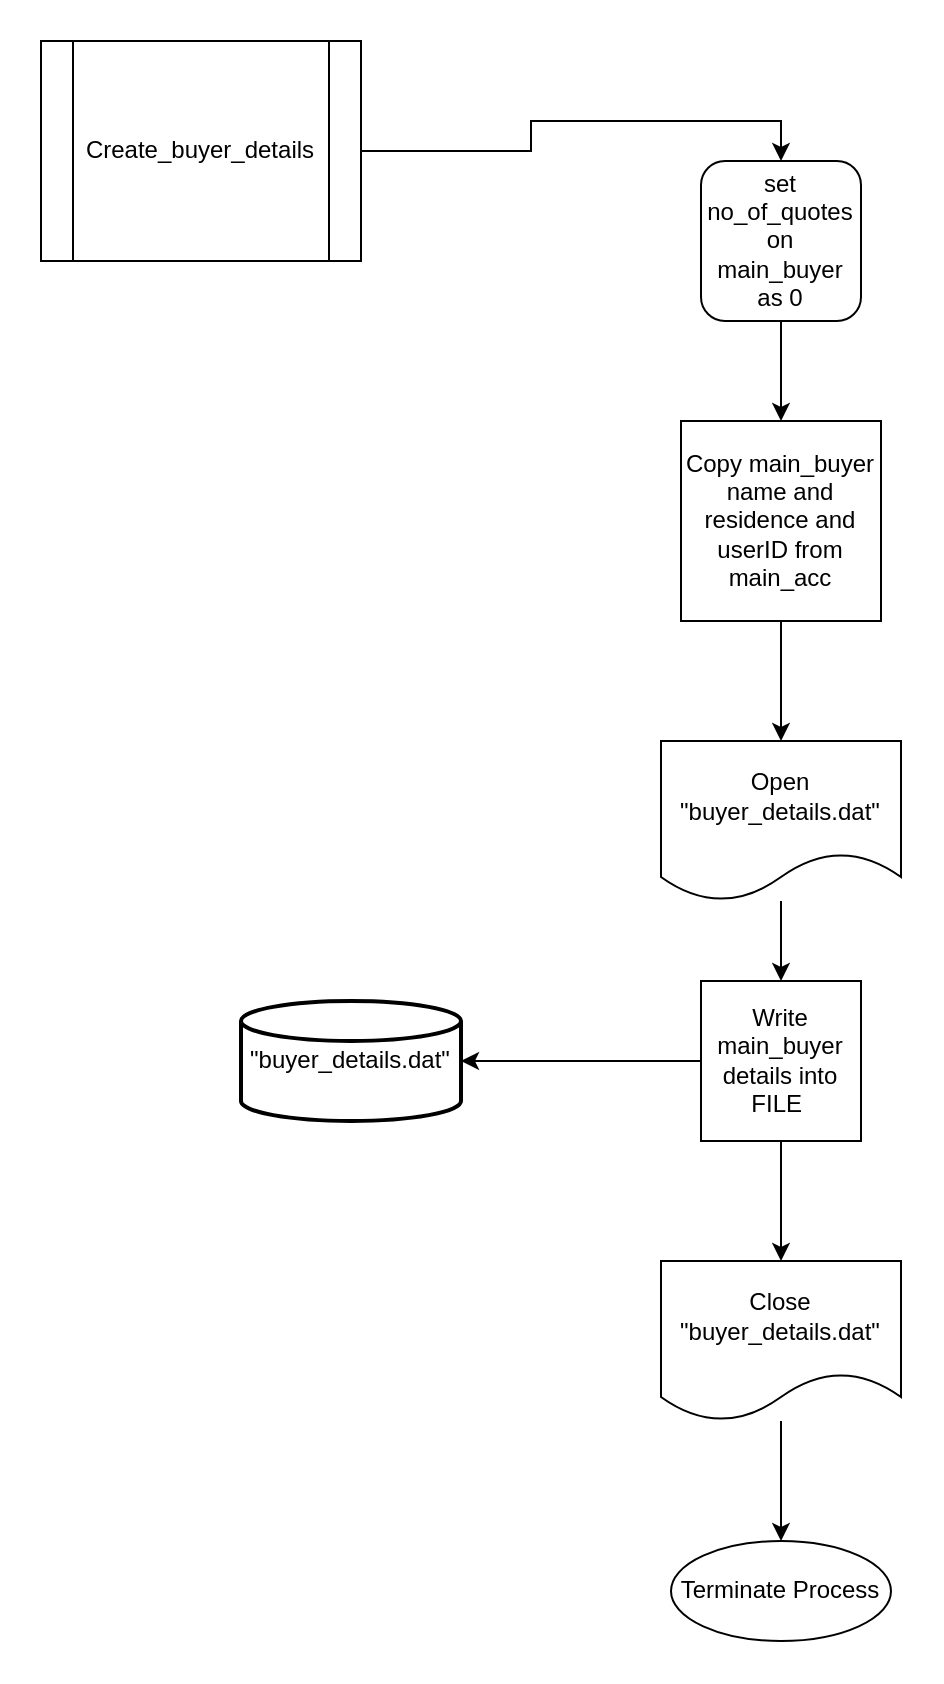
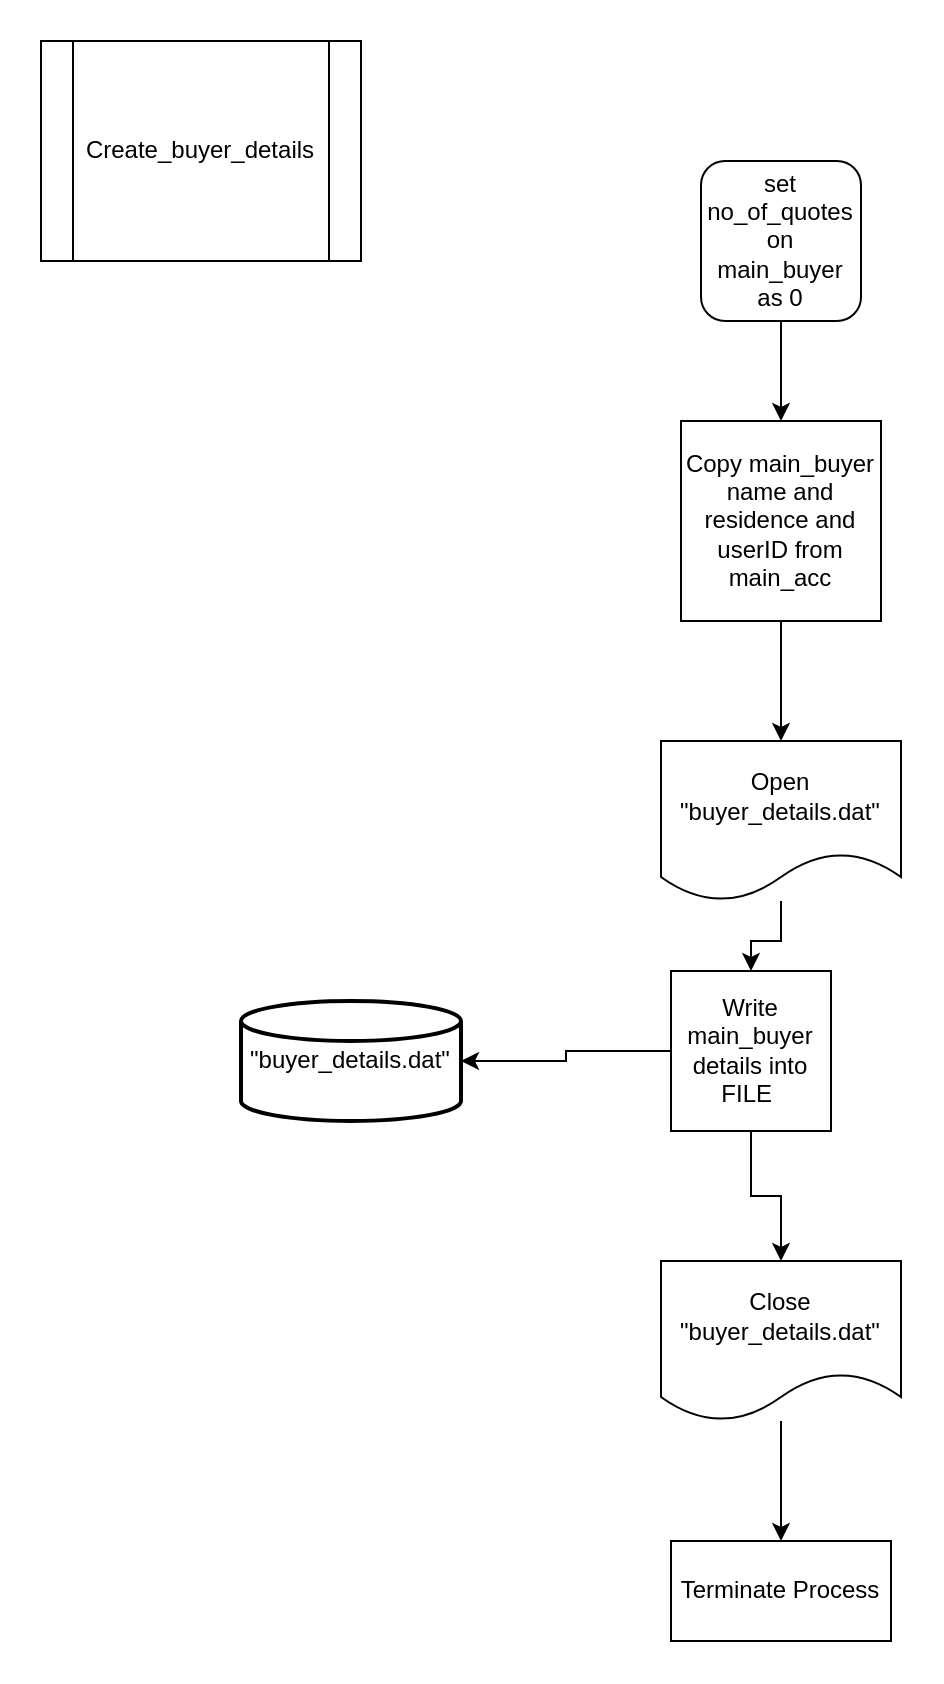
edge "Create_buyer_details" -> "set no_of_quotes on main_buyer as 0": removed
node "Write main_buyer details into FILE": moved (781, 1061) -> (751, 1051)
node "Terminate Process": shape ellipse -> rectangle
